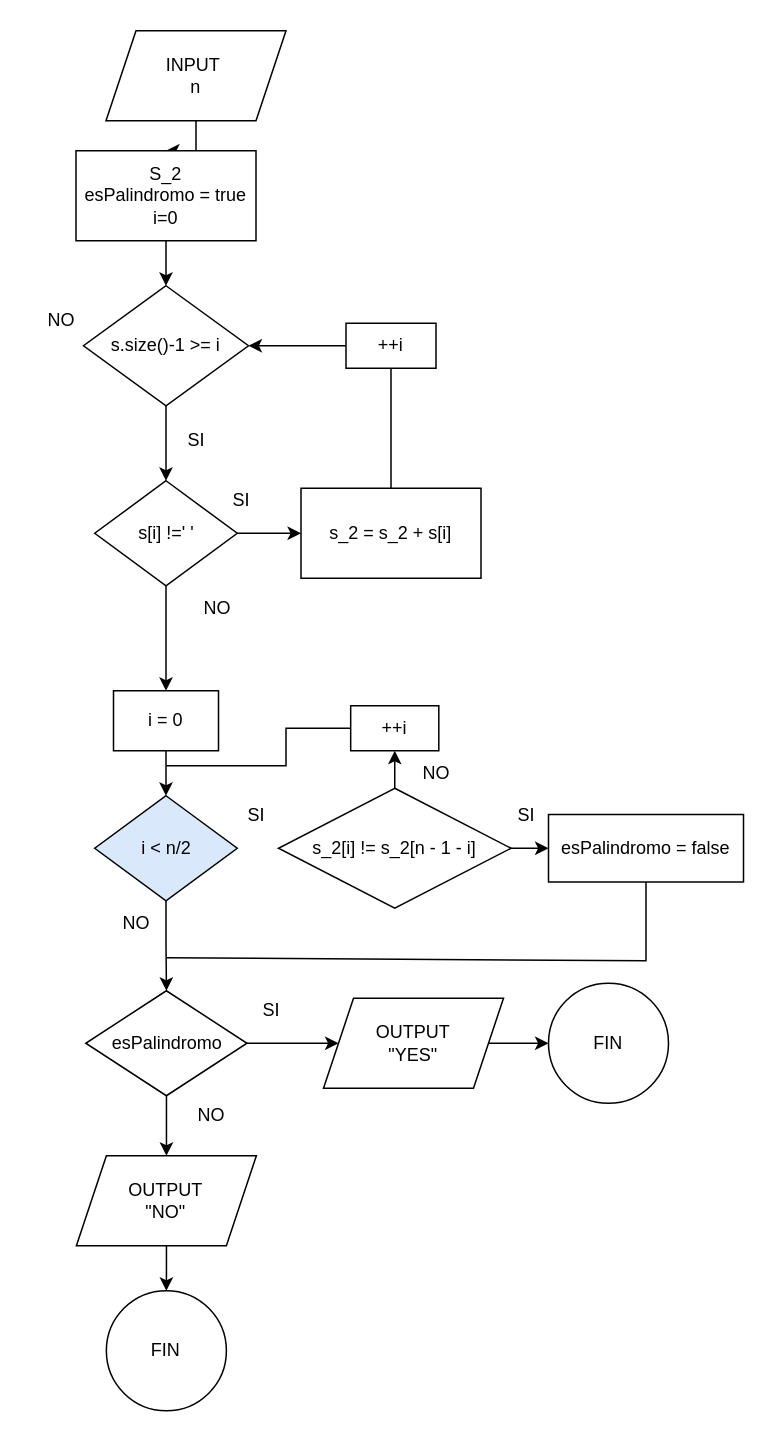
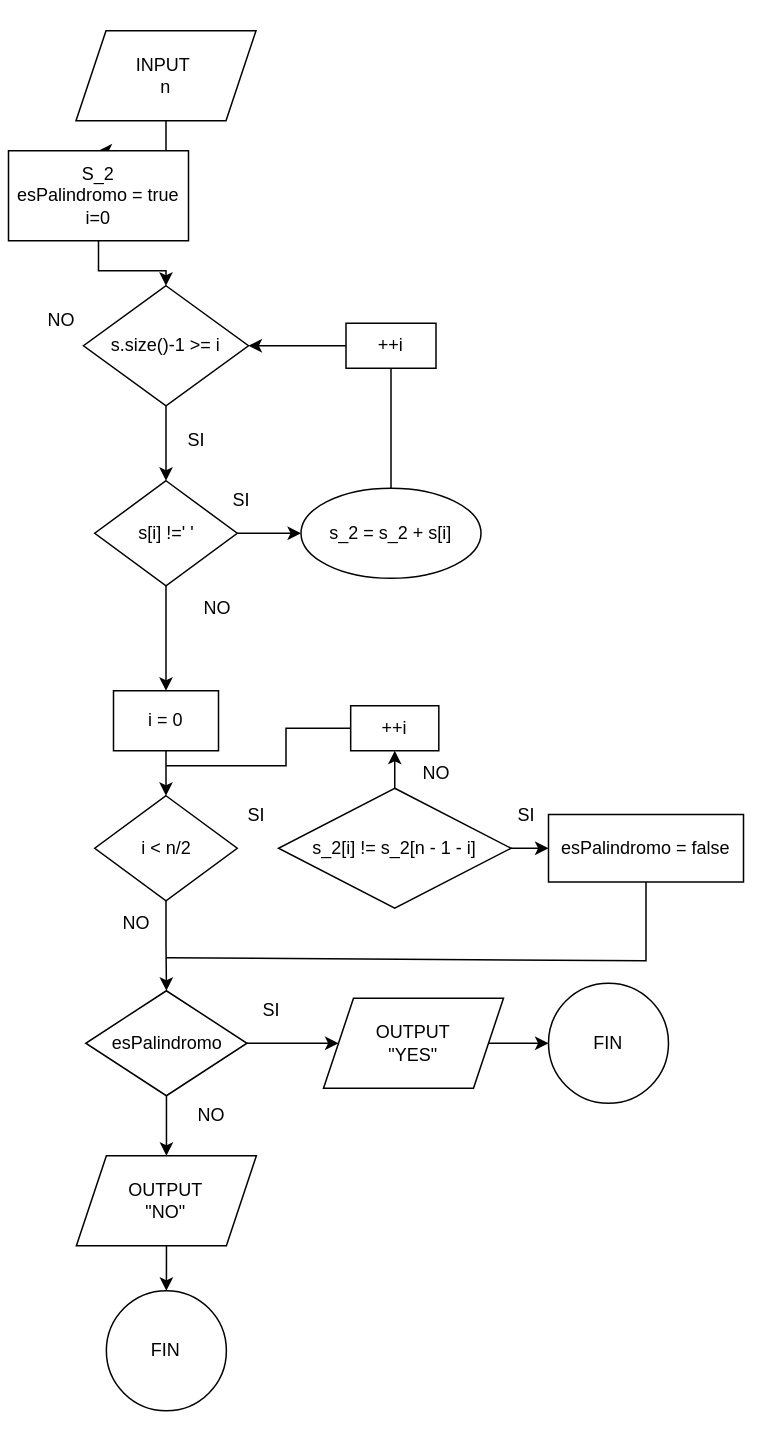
node "INPUT n": moved (196, 76) -> (166, 76)
node "S_2 esPalindromo = true i=0": moved (166, 196) -> (98, 196)
node "s_2 = s_2 + s[i]": shape rectangle -> ellipse
node "i < n/2": fillcolor #dae8fc -> #ffffff
